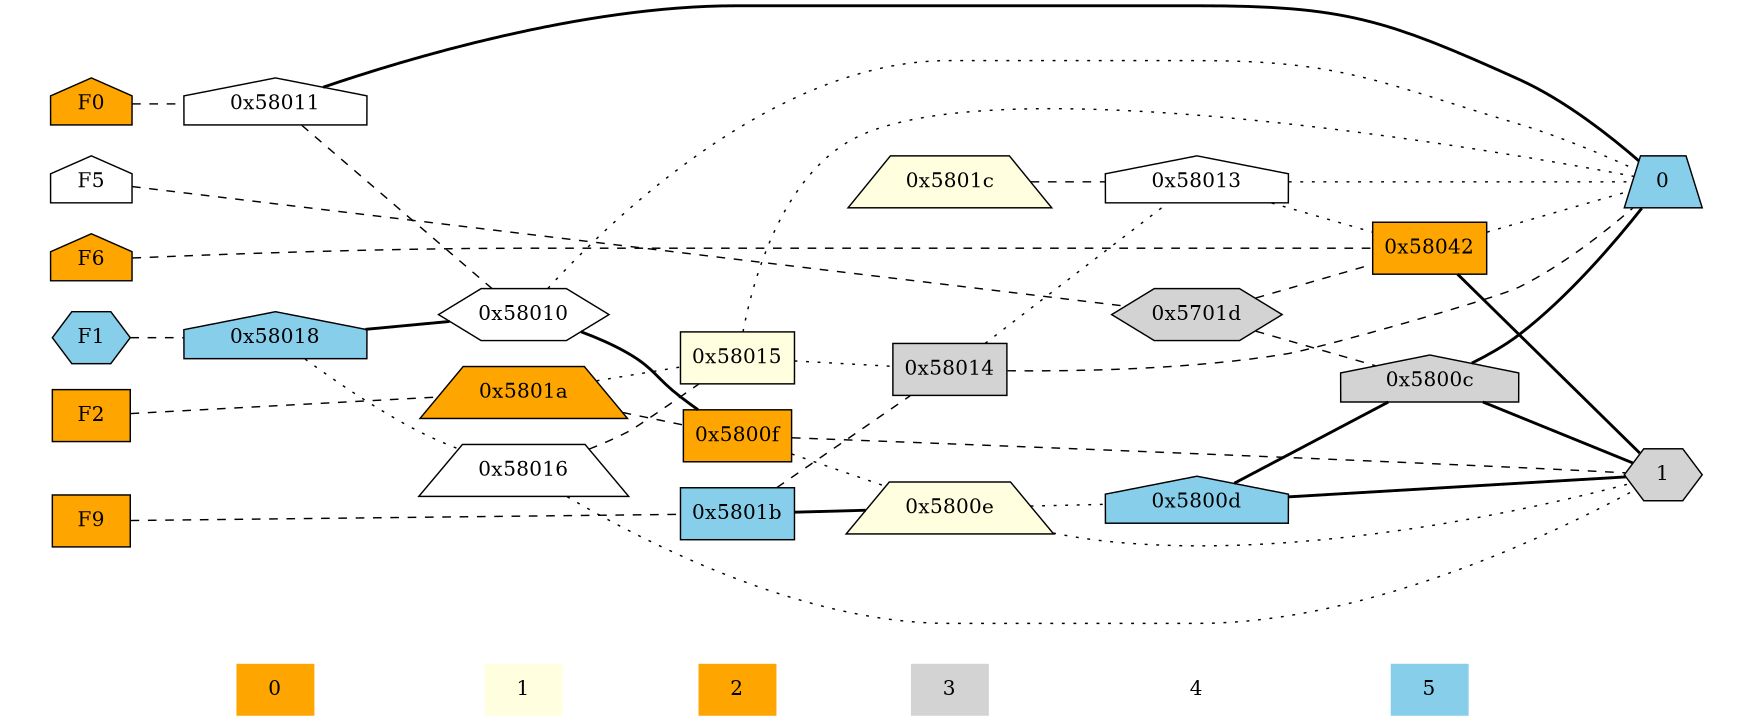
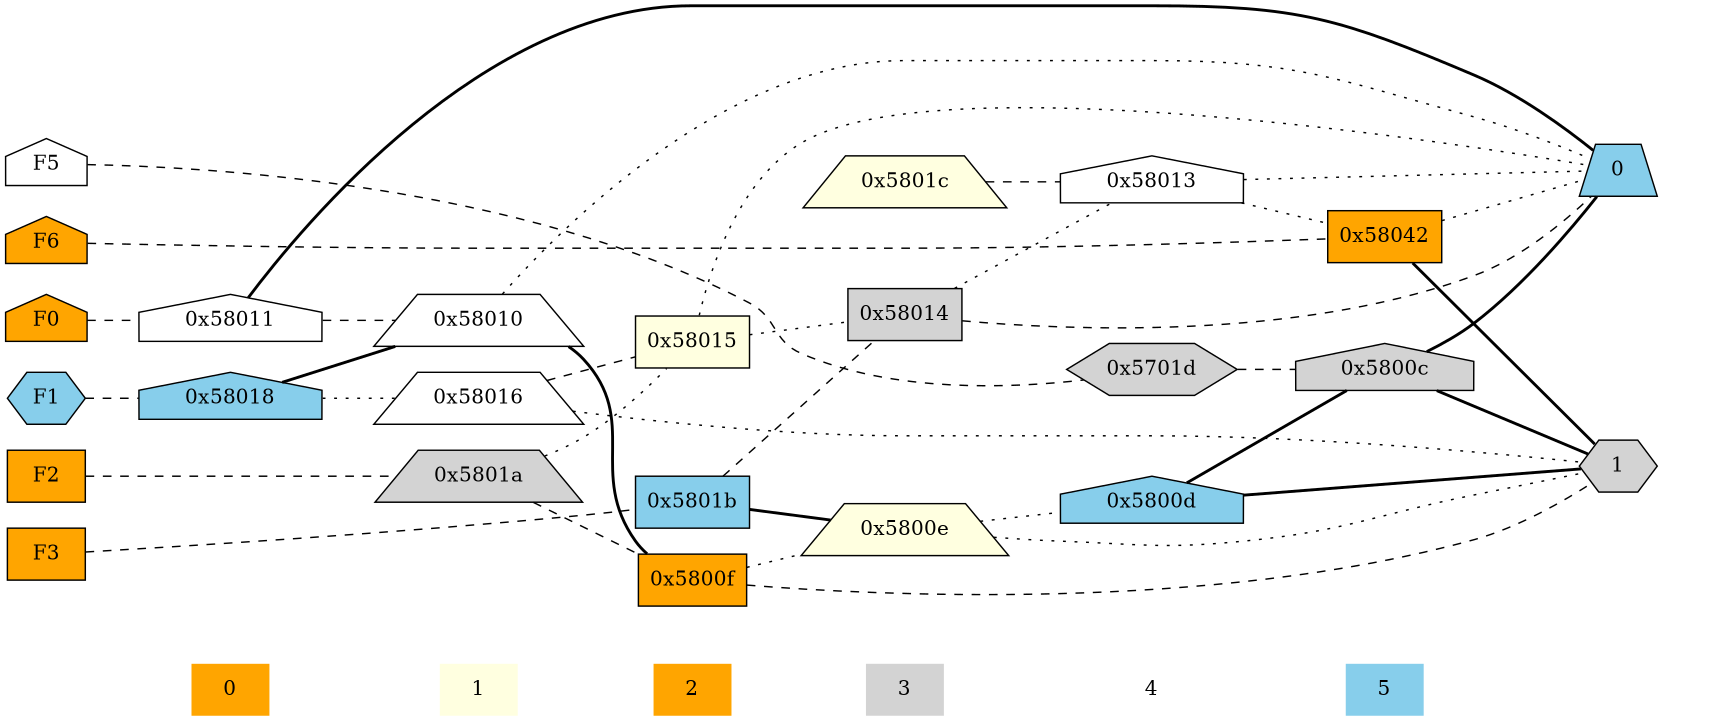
edge "0x58042" -- "0x5701d": removed
node "0x58010": shape hexagon -> trapezium
node "0x5801a": fillcolor orange -> lightgrey
node "F9": label "F9" -> "F3"
